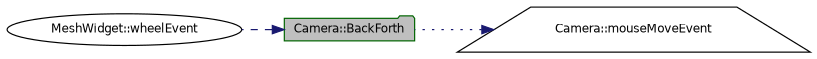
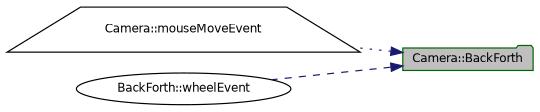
node "MeshWidget::wheelEvent": label "MeshWidget::wheelEvent" -> "BackForth::wheelEvent"
edge "Camera::BackForth" -> "Camera::mouseMoveEvent": reversed
